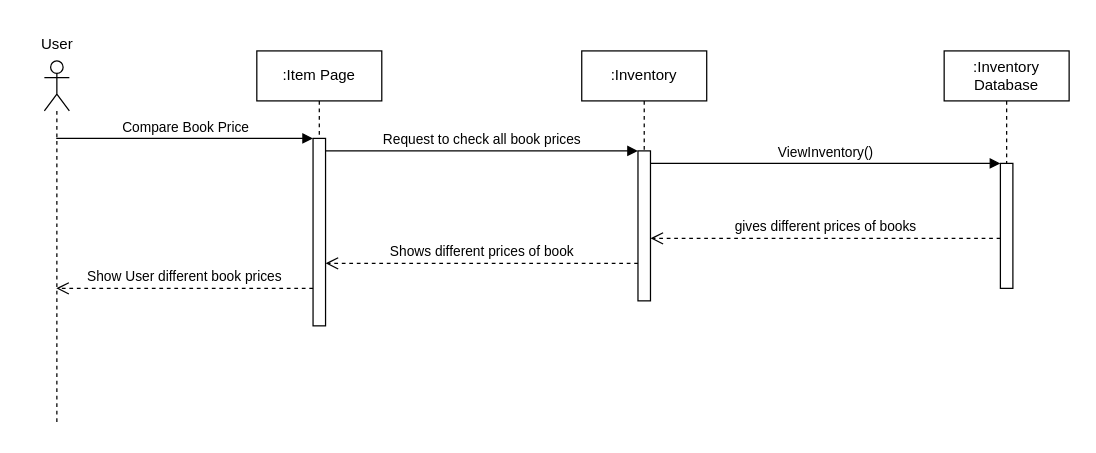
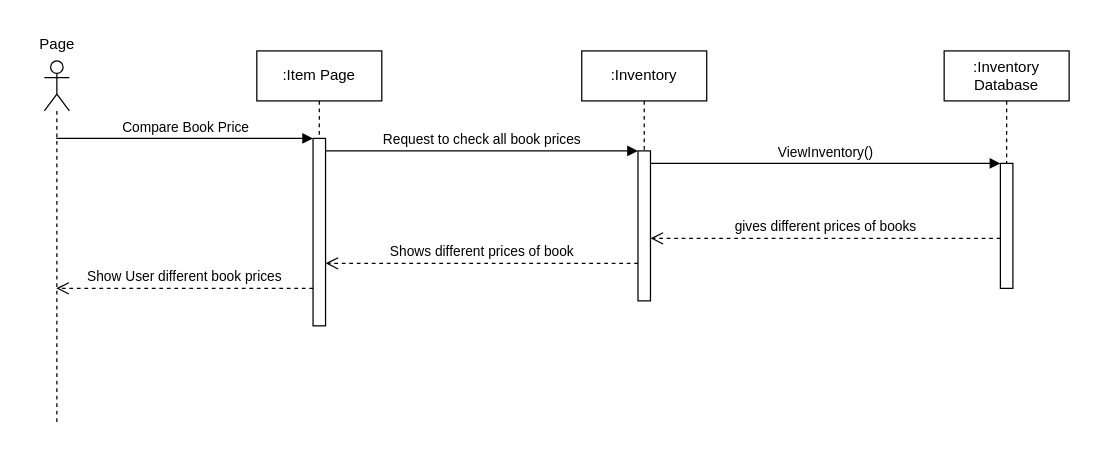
node "User": label "User" -> "Page"
